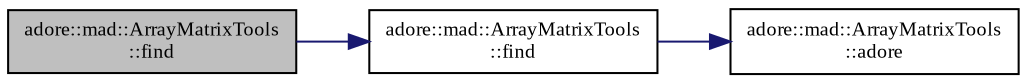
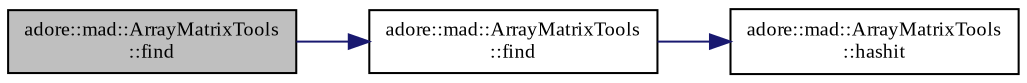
node "adore::mad::ArrayMatrixTools ::adore": label "adore::mad::ArrayMatrixTools ::adore" -> "adore::mad::ArrayMatrixTools ::hashit"
